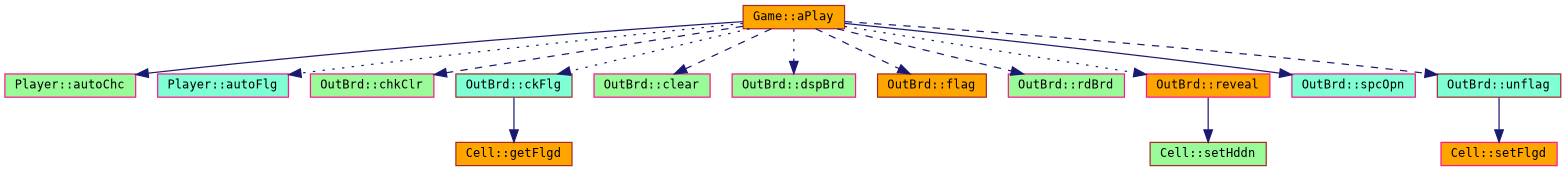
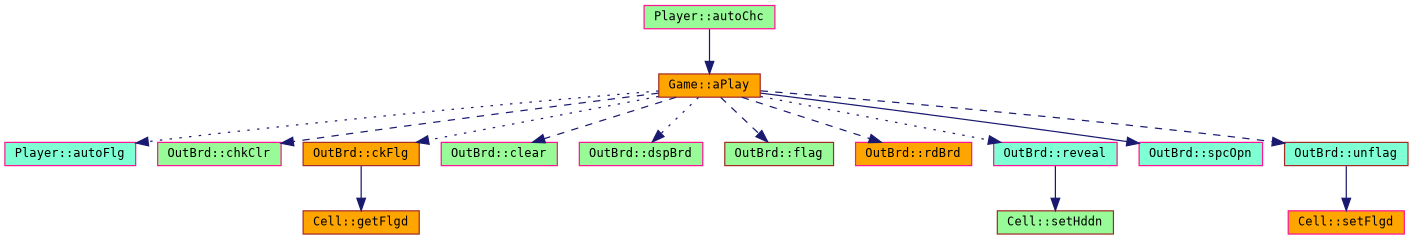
edge "Game::aPlay" -> "Player::autoChc": reversed
node "OutBrd::ckFlg": fillcolor aquamarine -> orange
node "OutBrd::flag": fillcolor orange -> palegreen
node "OutBrd::rdBrd": fillcolor palegreen -> orange
node "OutBrd::reveal": fillcolor orange -> aquamarine
